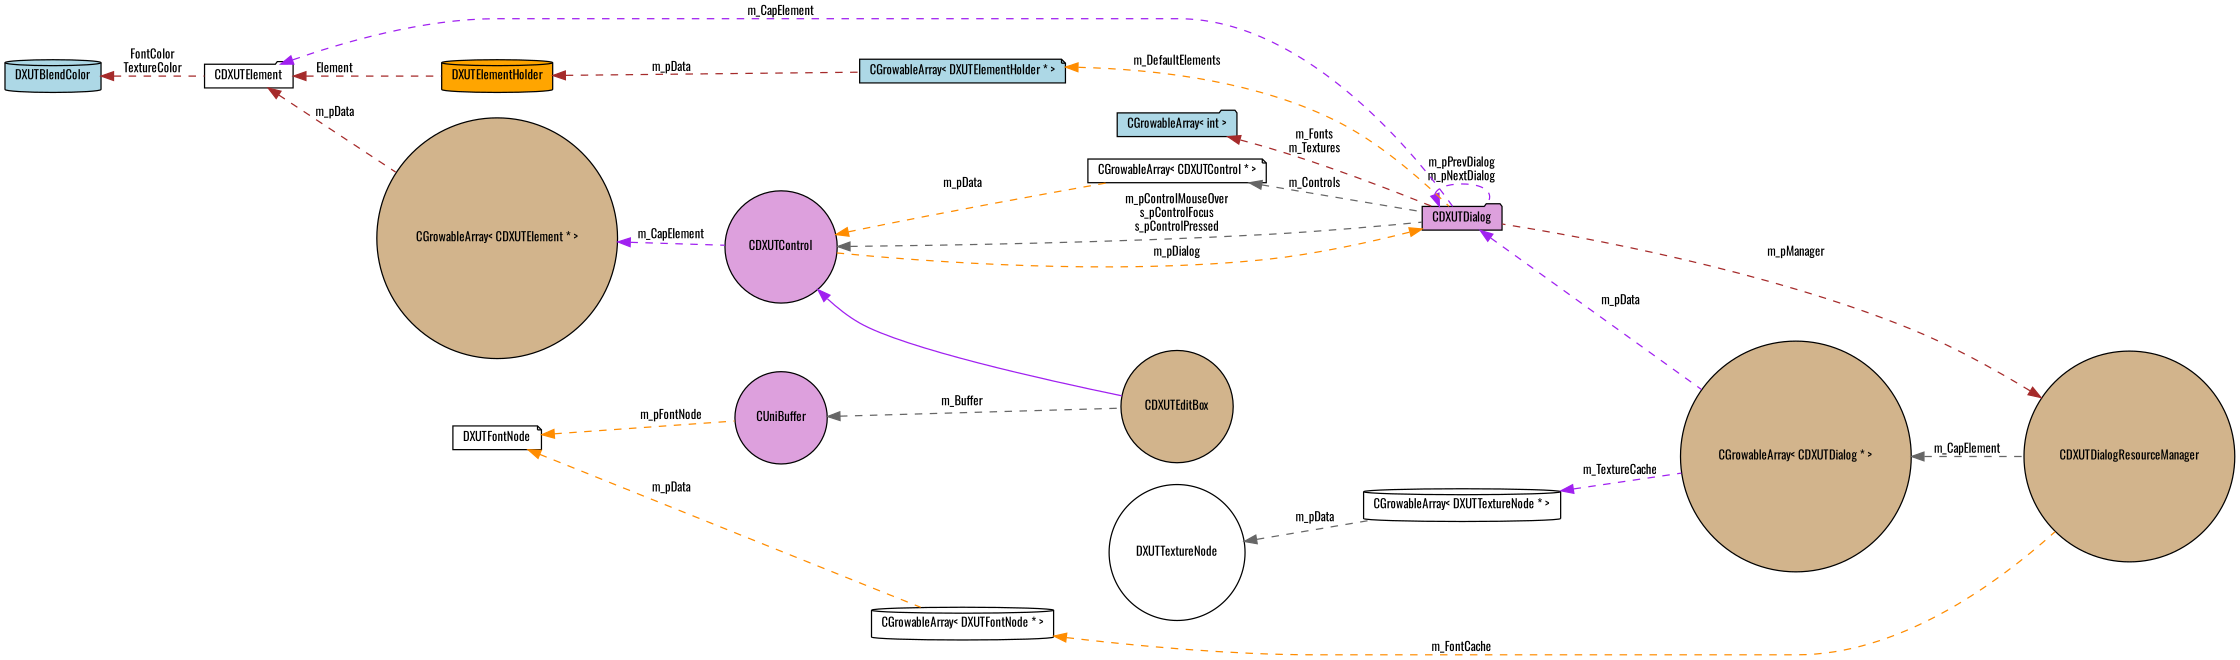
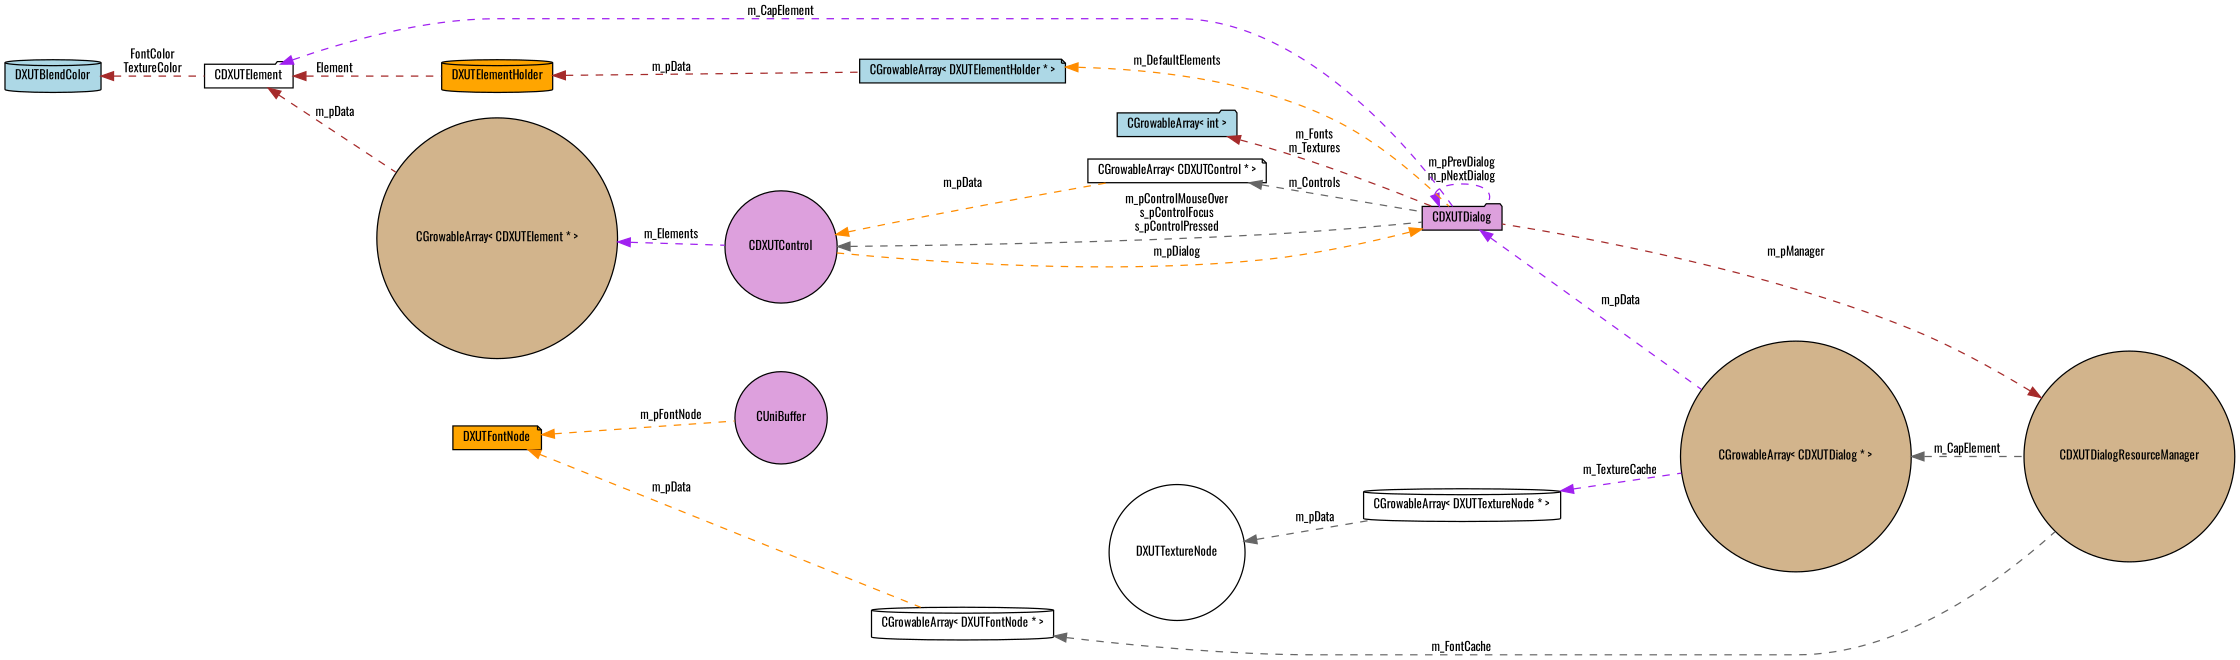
edge "CDXUTControl" -> "CGrowableArray< CDXUTElement * >": label "m_CapElement" -> "m_Elements"
node "CDXUTEditBox": removed
node "DXUTFontNode": fillcolor white -> orange
edge "CDXUTDialogResourceManager" -> "CGrowableArray< DXUTFontNode * >": color darkorange -> gray40
